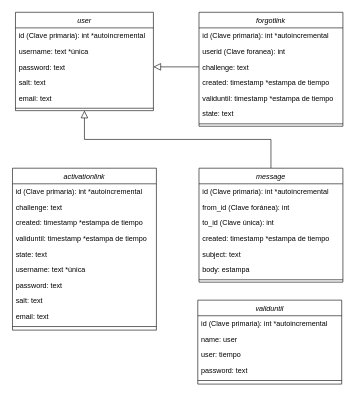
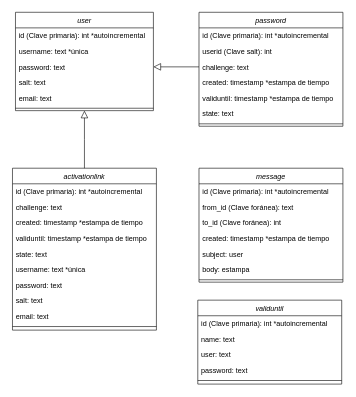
node "forgotlink": label "forgotlink" -> "password"
node "userid (Clave foranea): int": label "userid (Clave foranea): int" -> "userid (Clave salt): int"
edge "message" -> "user": removed
edge "activationlink" -> "user": added
node "from_id (Clave foránea): int": label "from_id (Clave foránea): int" -> "from_id (Clave foránea): text"
node "to_id (Clave única): int": label "to_id (Clave única): int" -> "to_id (Clave foránea): int"
node "subject: text": label "subject: text" -> "subject: user"
node "name: user": label "name: user" -> "name: text"
node "user: tiempo": label "user: tiempo" -> "user: text"
